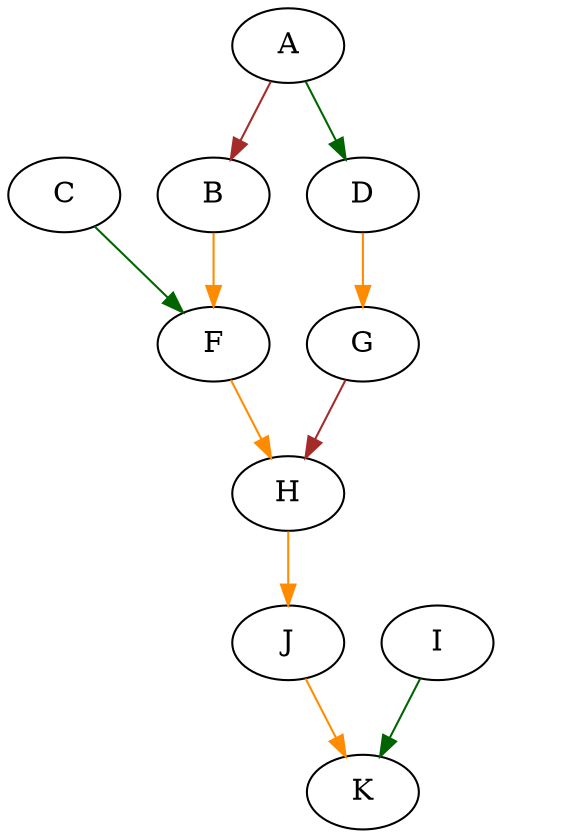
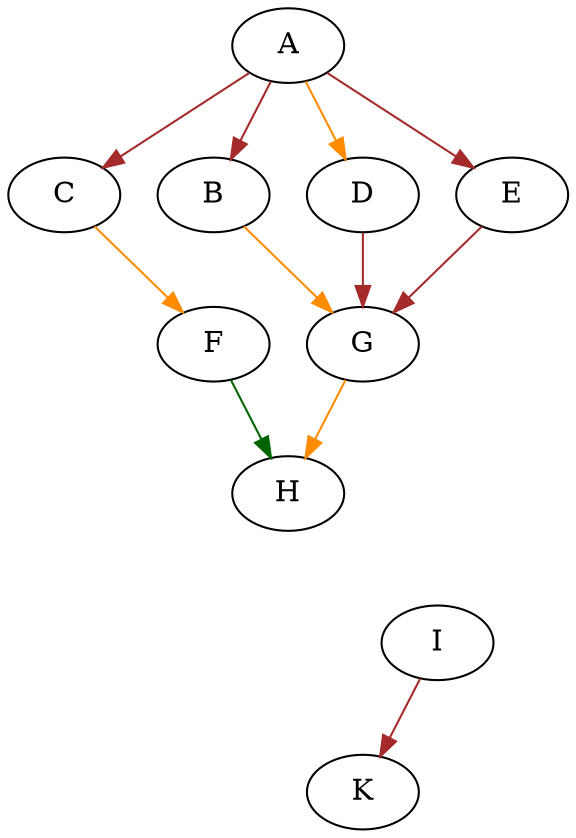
edge "A" -> "D": color darkgreen -> darkorange
edge "A" -> "C": added
node "E": added
edge "B" -> "F": now "B" -> "G"
edge "D" -> "G": color darkorange -> brown
edge "C" -> "F": color darkgreen -> darkorange
edge "F" -> "H": color darkorange -> darkgreen
edge "G" -> "H": color brown -> darkorange
node "J": removed
edge "I" -> "K": color darkgreen -> brown
